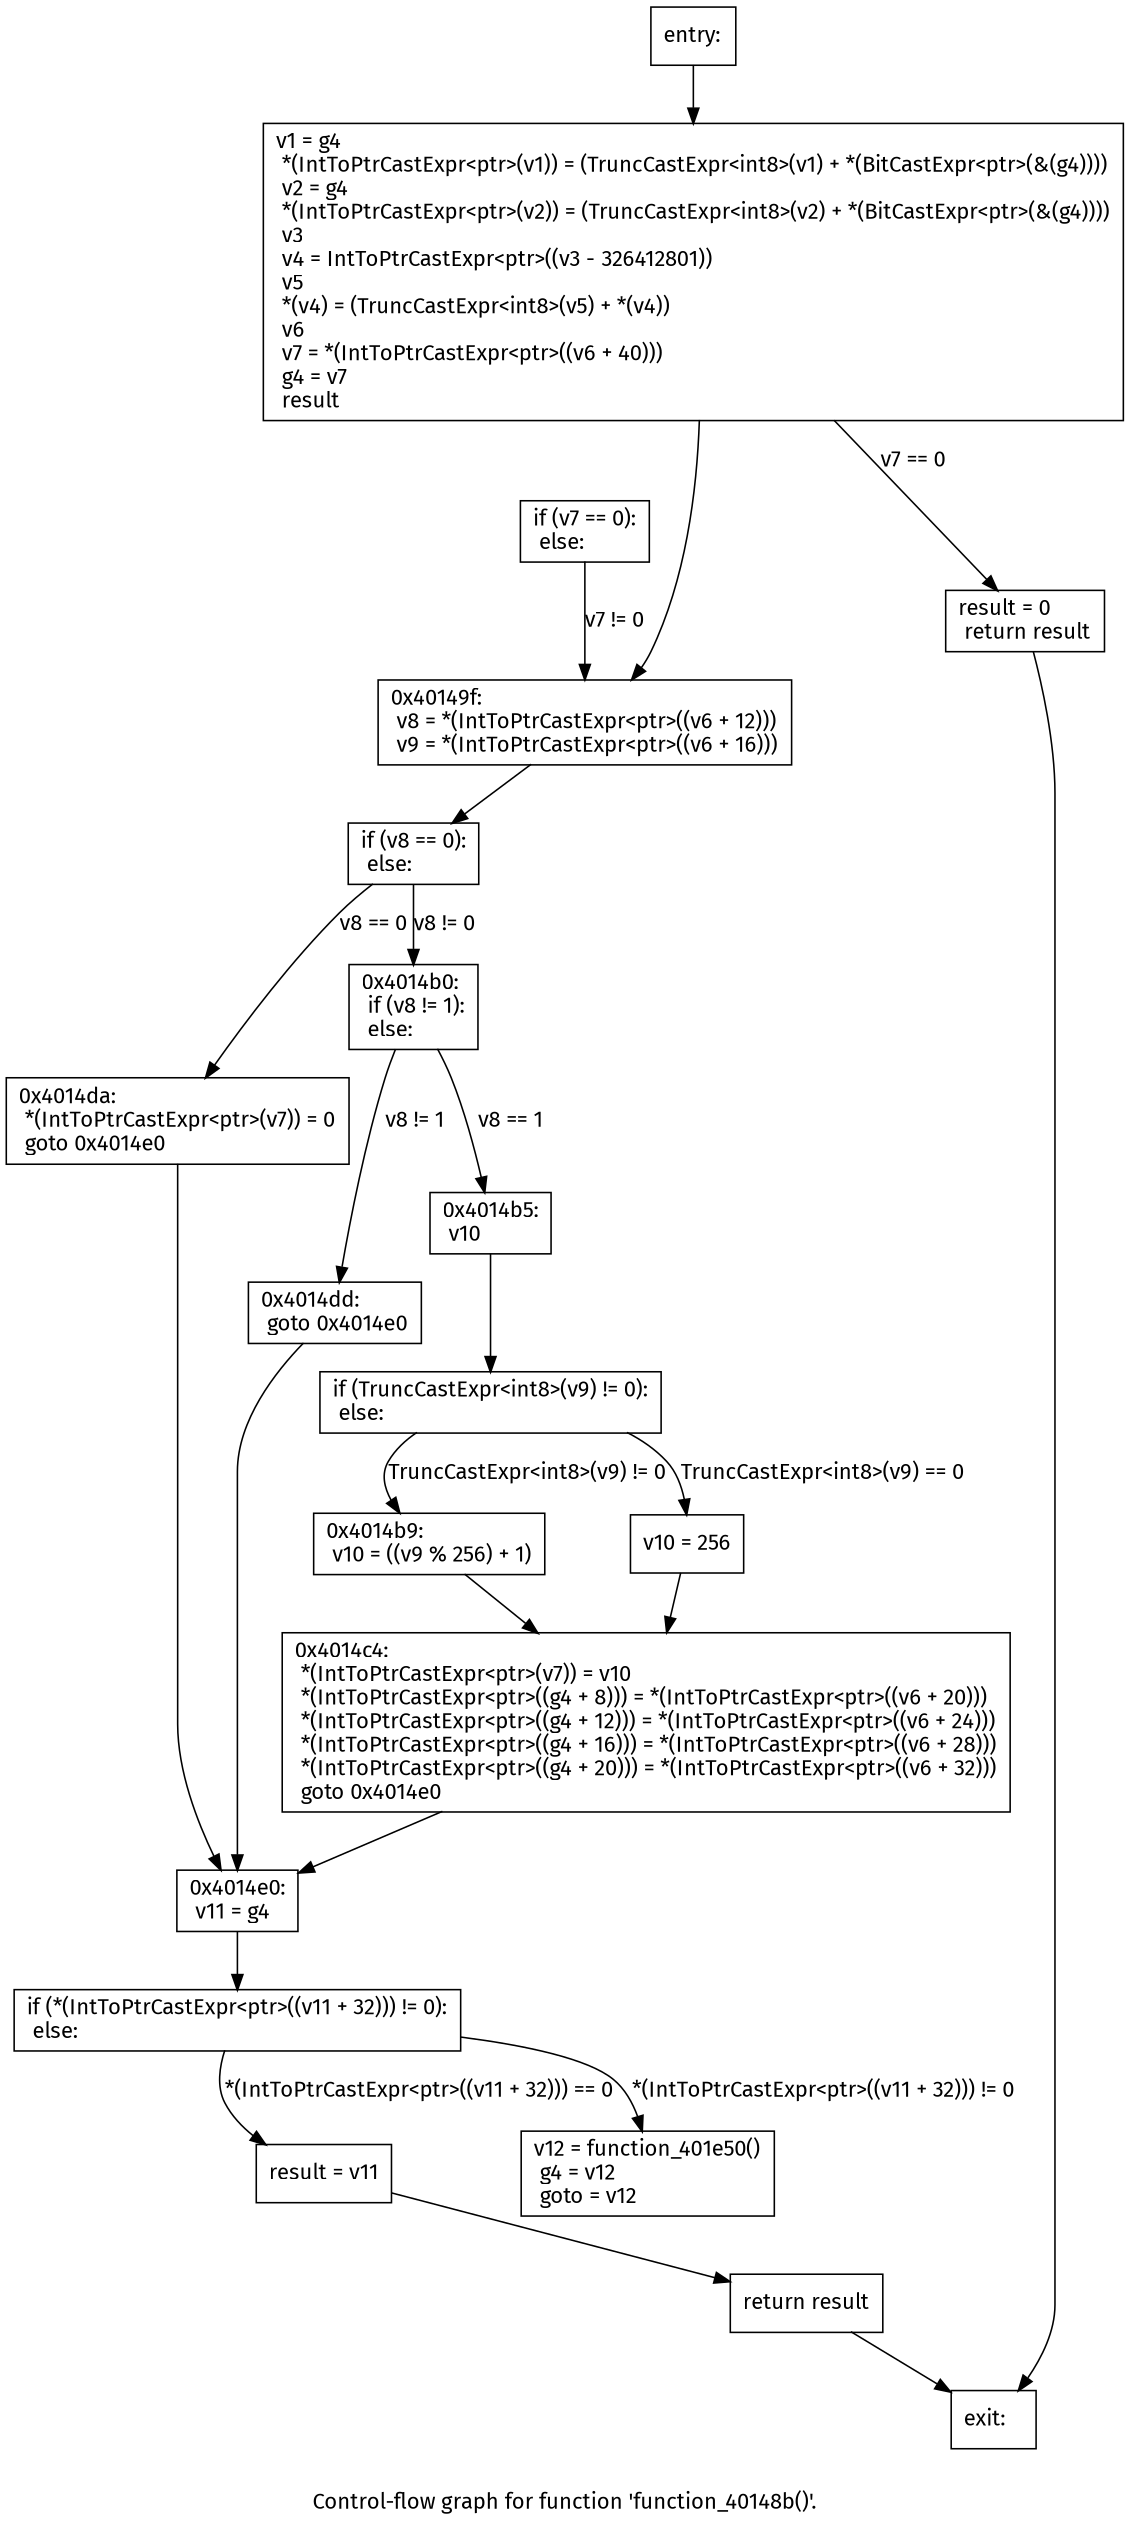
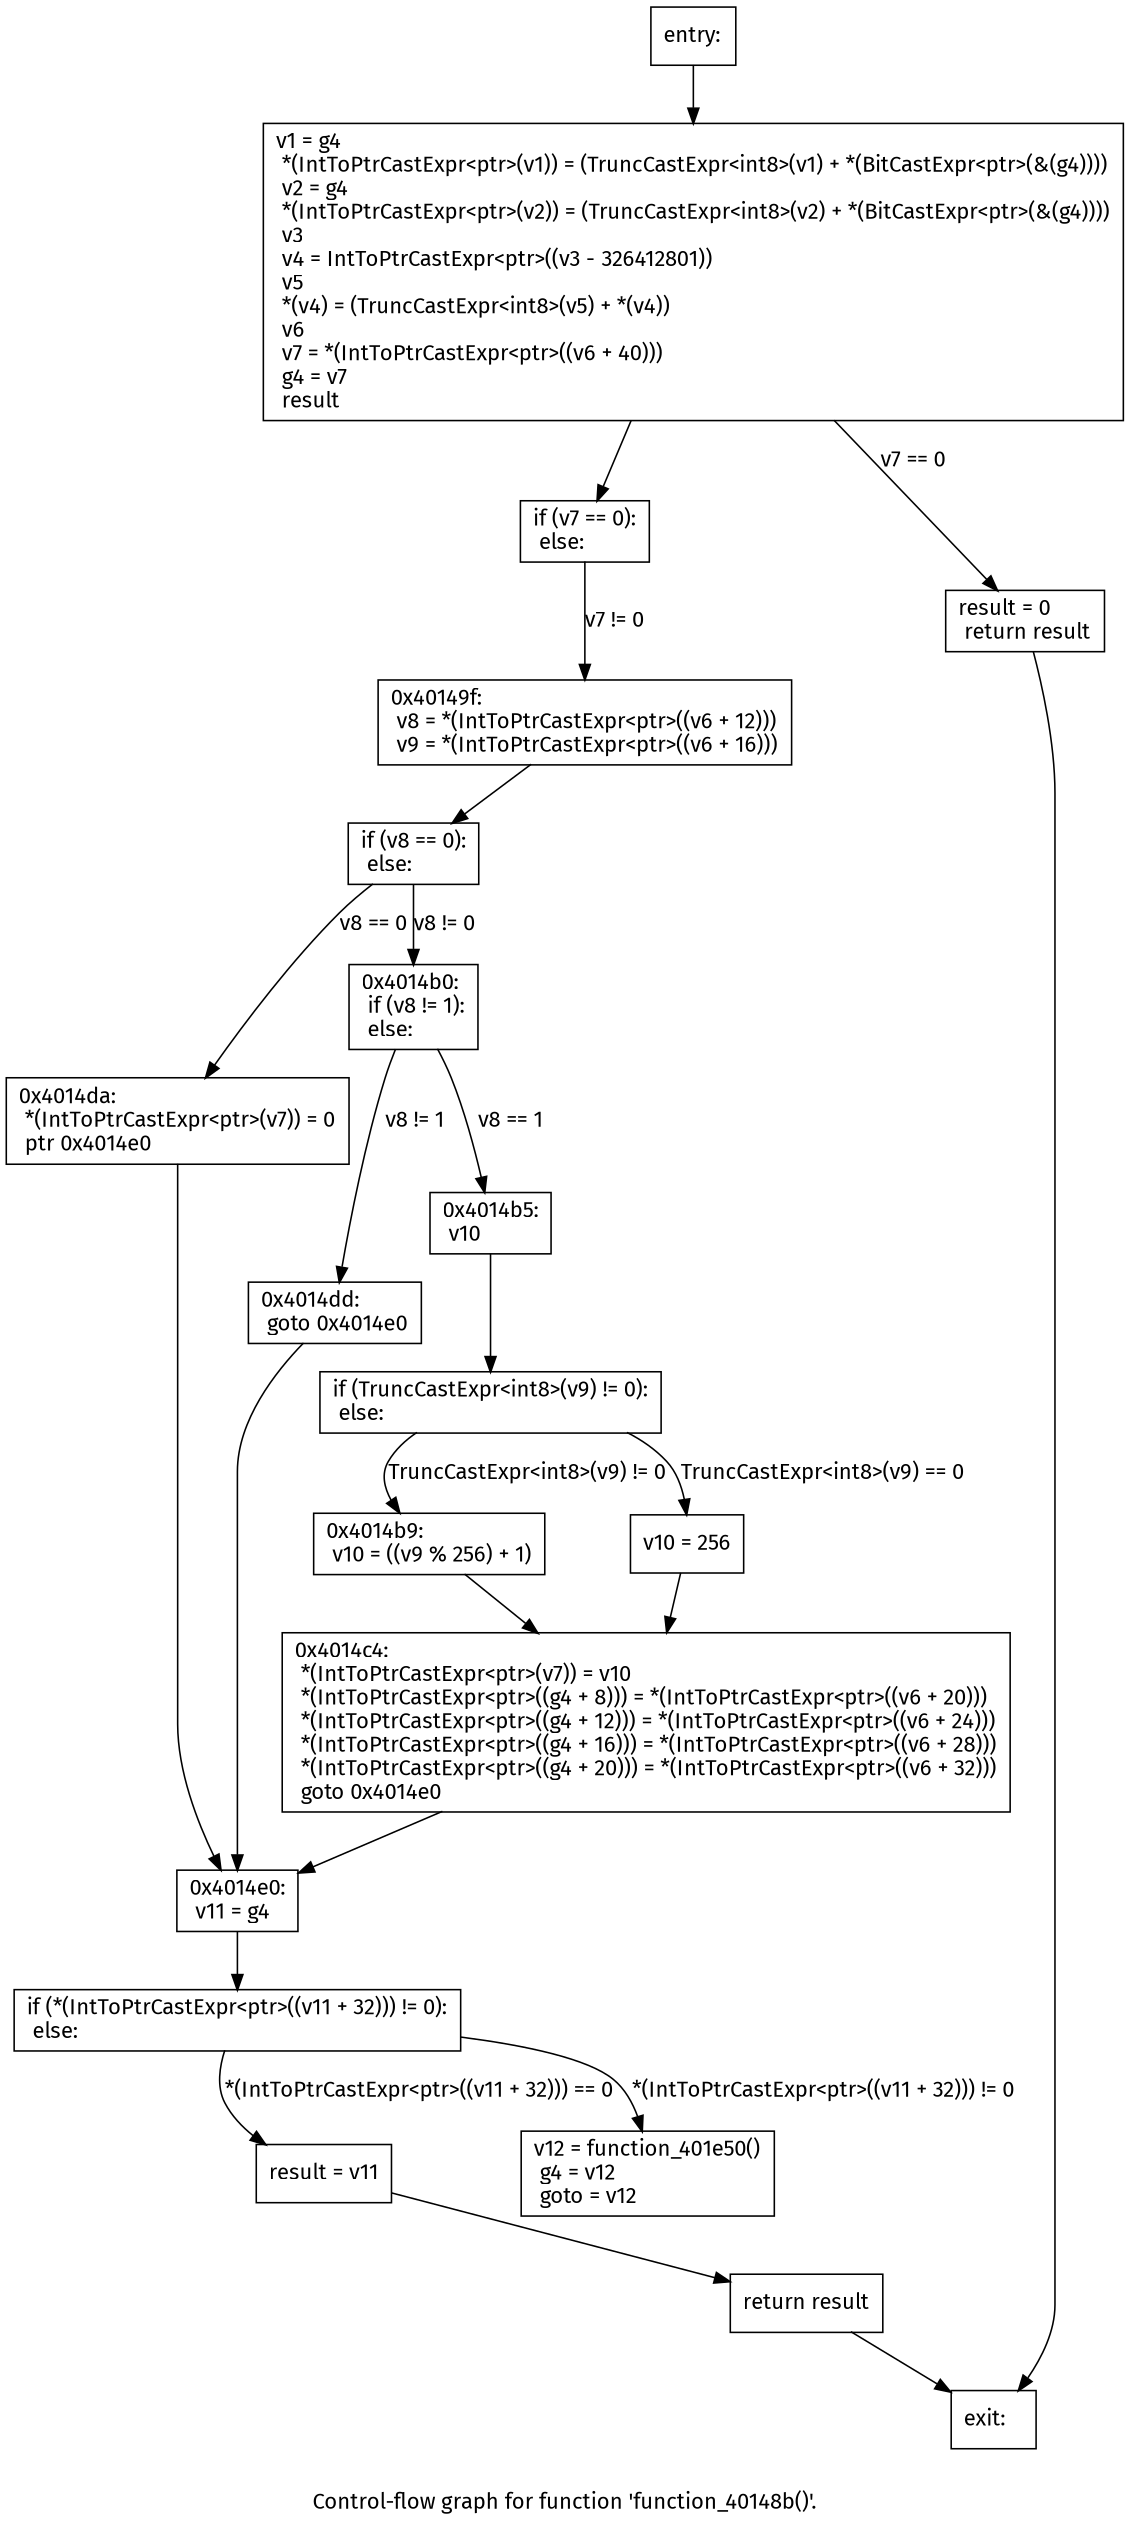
edge "v1 = g4" -> "0x40149f:": now "v1 = g4" -> "if (v7 == 0):"
node "0x4014da:": text "goto 0x4014e0" -> "ptr 0x4014e0"
